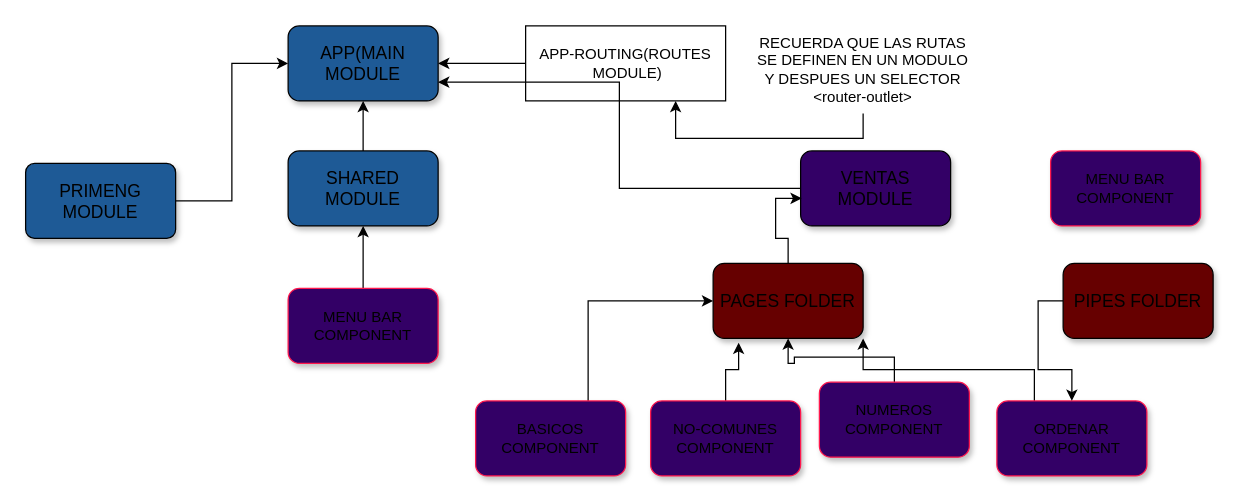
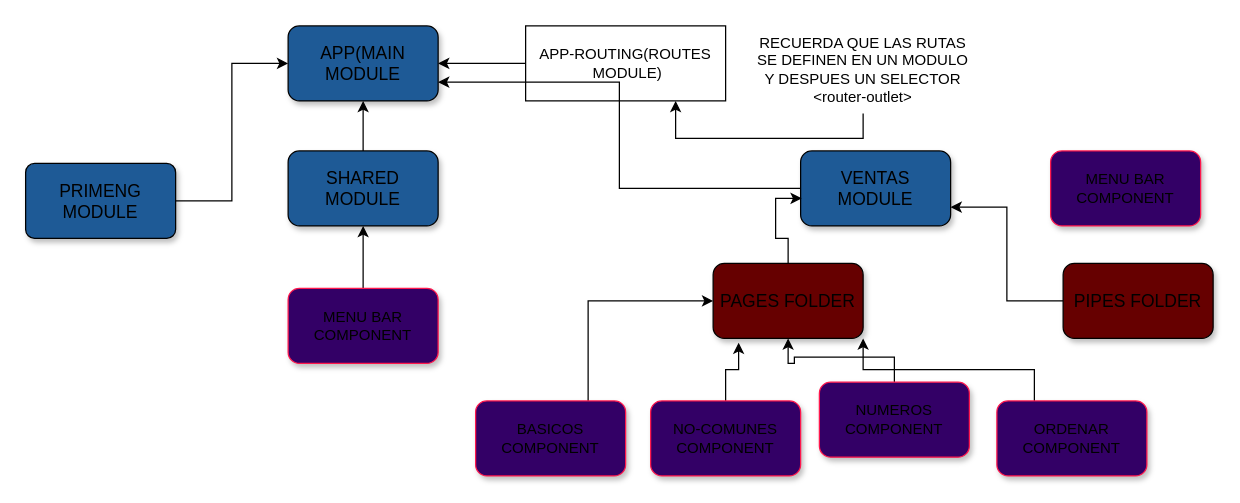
node "VENTAS MODULE": fillcolor #330066 -> #1e5a96
edge "PIPES FOLDER" -> "ORDENAR COMPONENT": now "PIPES FOLDER" -> "VENTAS MODULE"
